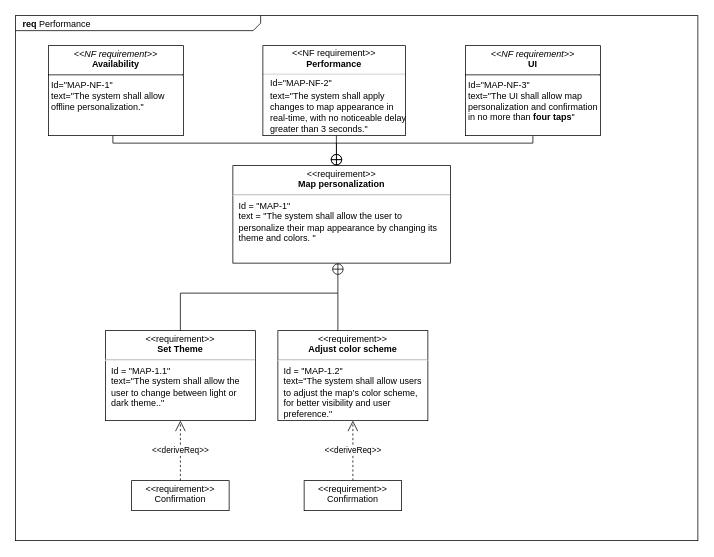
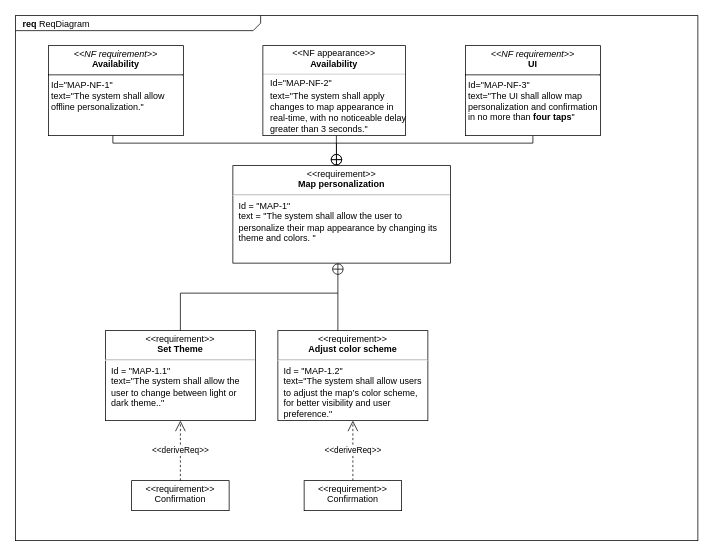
node "req Performance": label "req Performance" -> "req ReqDiagram"
node "<<NF requirement>>": label "<<NF requirement>>" -> "<<NF appearance>>"
node "Performance": label "Performance" -> "Availability"
